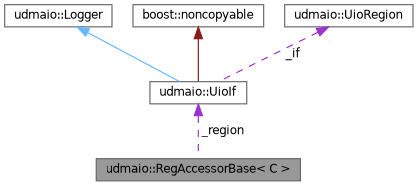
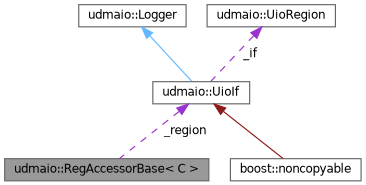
edge "udmaio::UioIf" -> "boost::noncopyable": reversed
